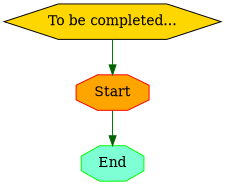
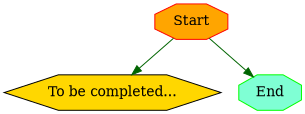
edge "To be completed..." -> "Start": reversed
